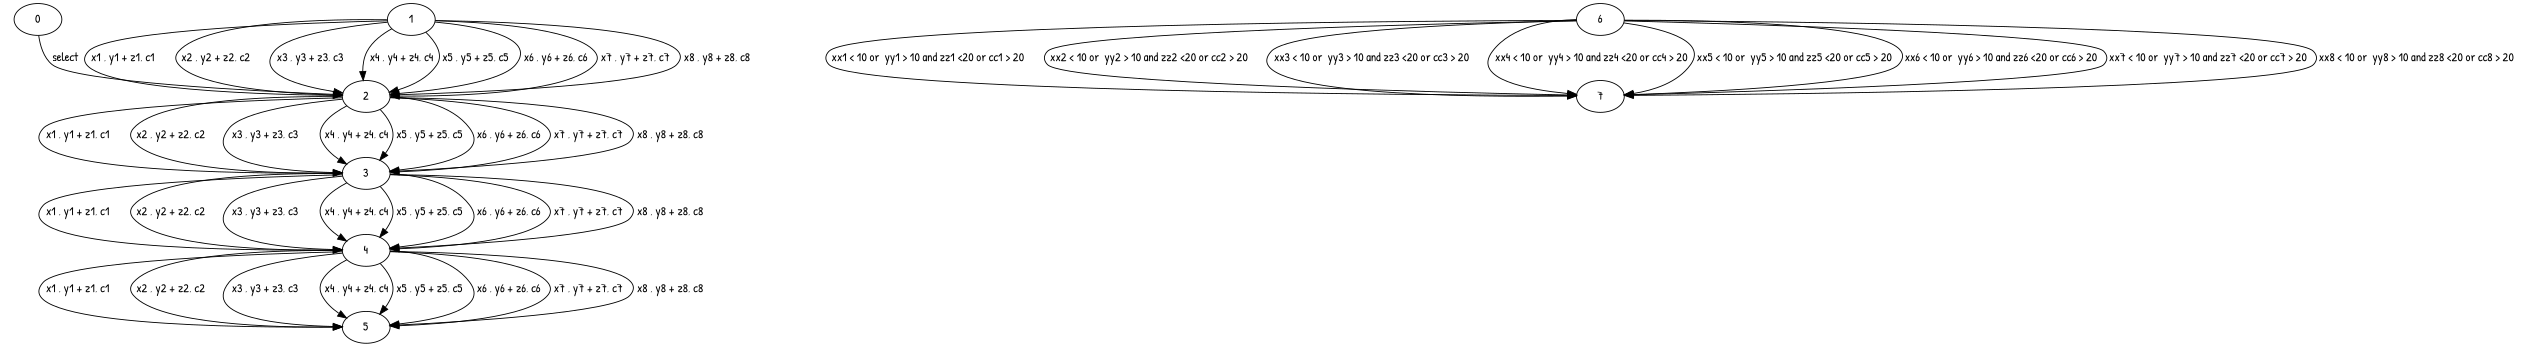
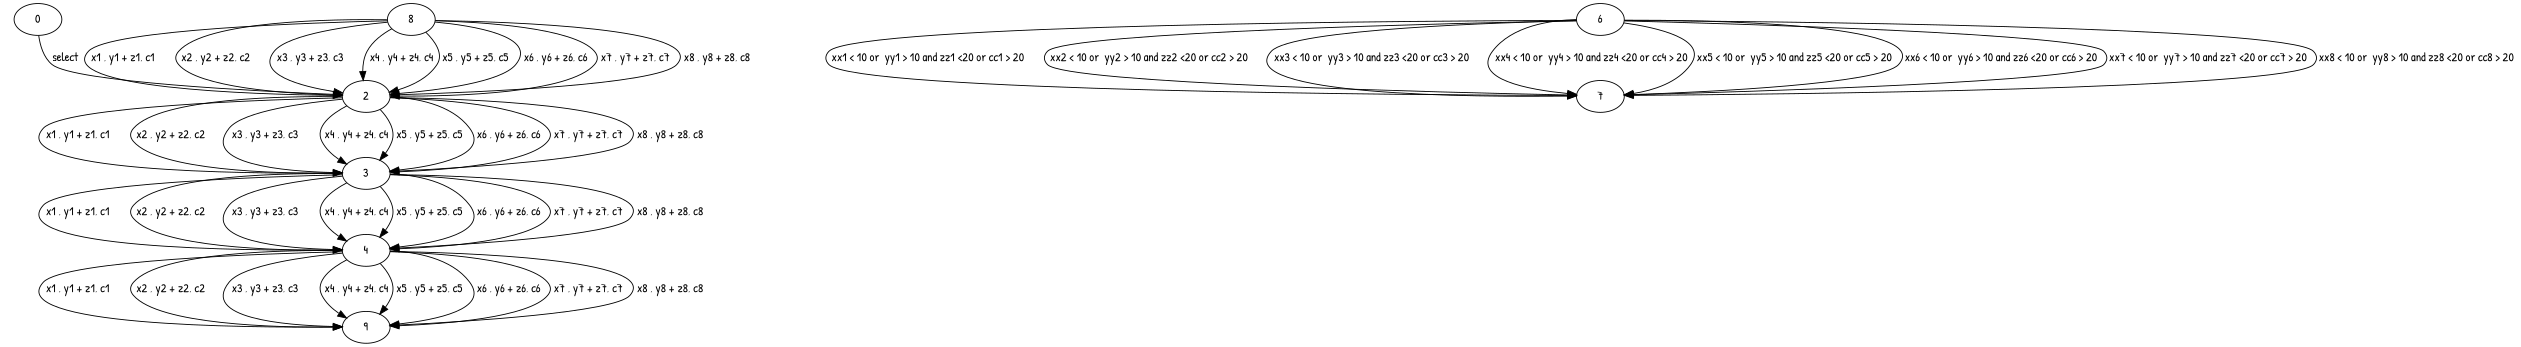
node "1": label "1" -> "8"
node "5": label "5" -> "9"
